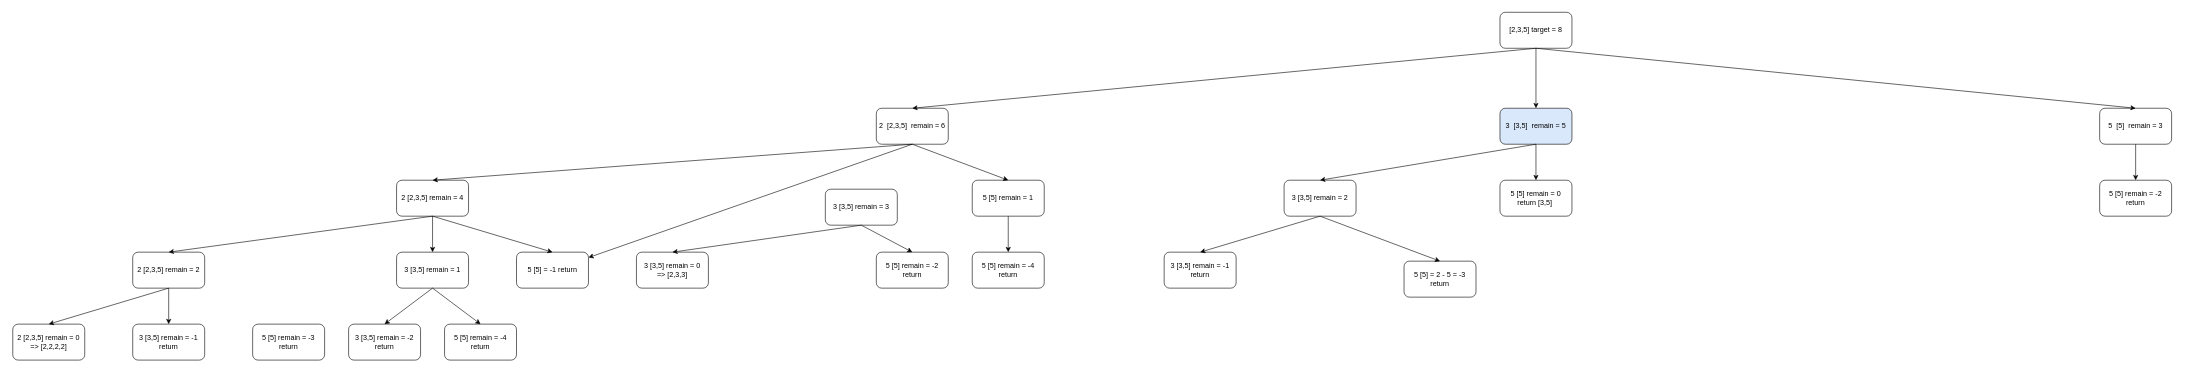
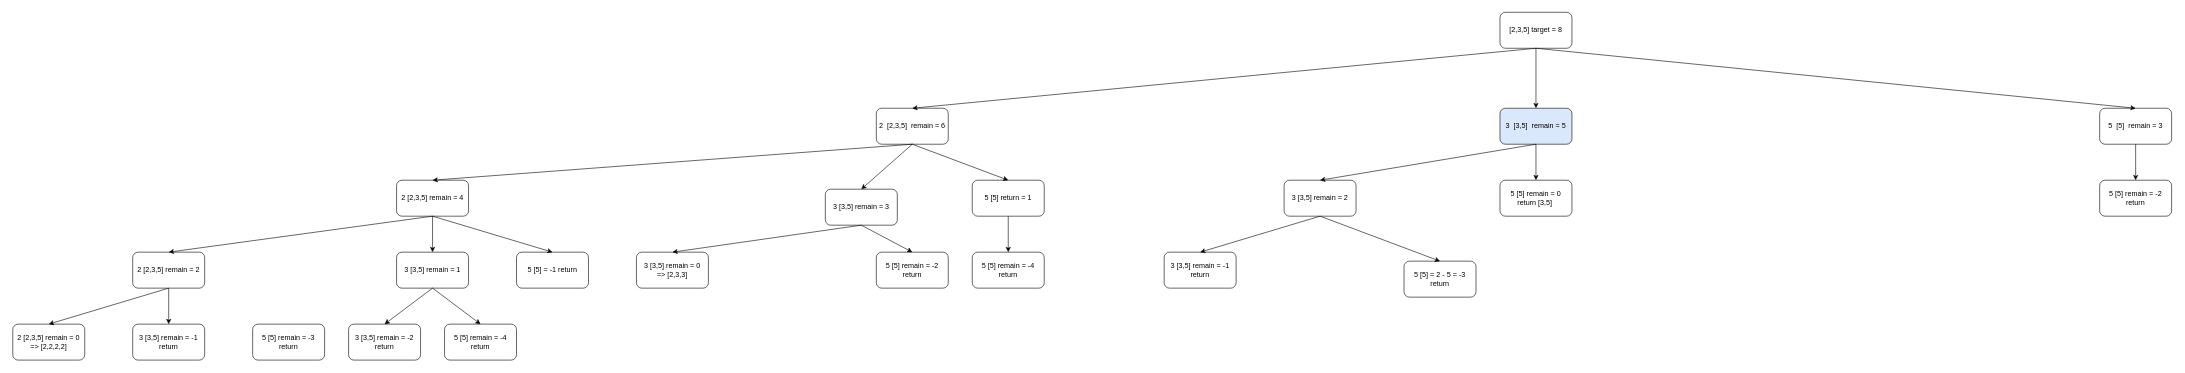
node "5 [5] remain = 1": label "5 [5] remain = 1" -> "5 [5] return = 1"
edge "2 [2,3,5] remain = 6" -> "5 [5] = -1 return": now "2 [2,3,5] remain = 6" -> "3 [3,5] remain = 3"
